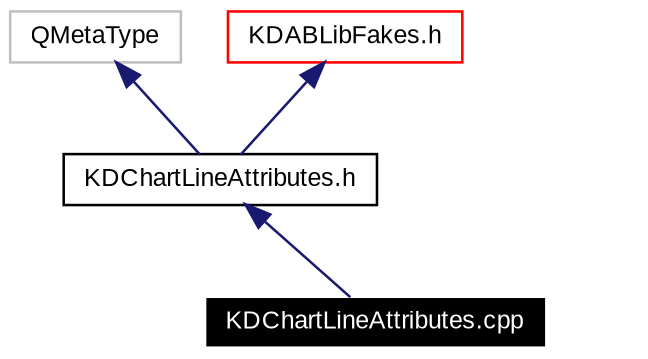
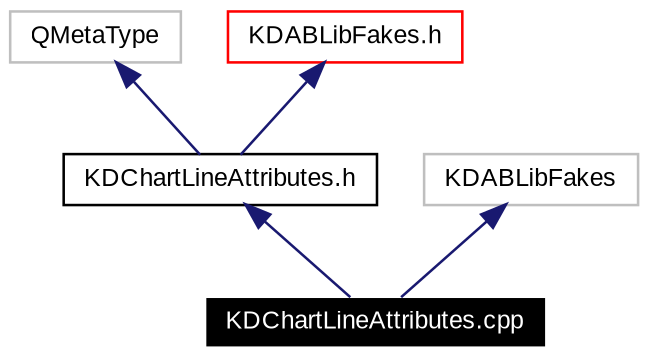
node "KDABLibFakes": added
